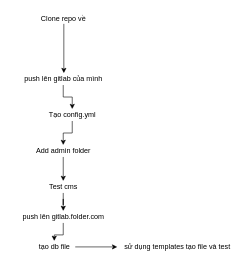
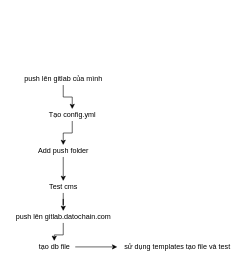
node "Clone repo về": removed
edge "Clone repo về" -> "push lên gitlab của mình": removed
node "Add admin folder": label "Add admin folder" -> "Add push folder"
node "push lên gitlab.folder.com": label "push lên gitlab.folder.com" -> "push lên gitlab.datochain.com"
